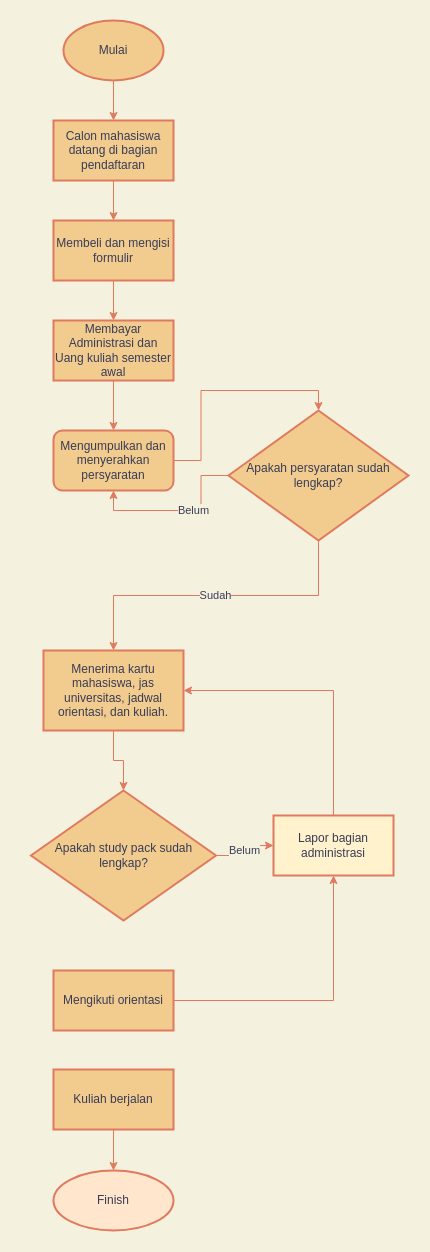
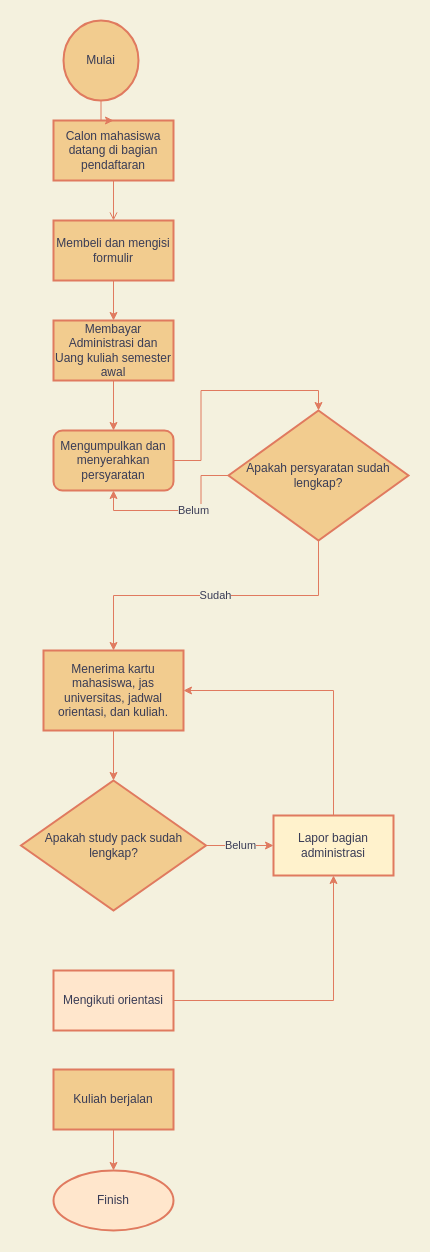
node "Mulai": size 100x60 -> 75x80
edge "Calon mahasiswa datang di bagian pendaftaran" -> "Membeli dan mengisi formulir": arrowhead classic -> open
node "Apakah study pack sudah lengkap?": moved (124, 856) -> (114, 846)
node "Mengikuti orientasi": fillcolor #f2cc8f -> #ffe6cc
